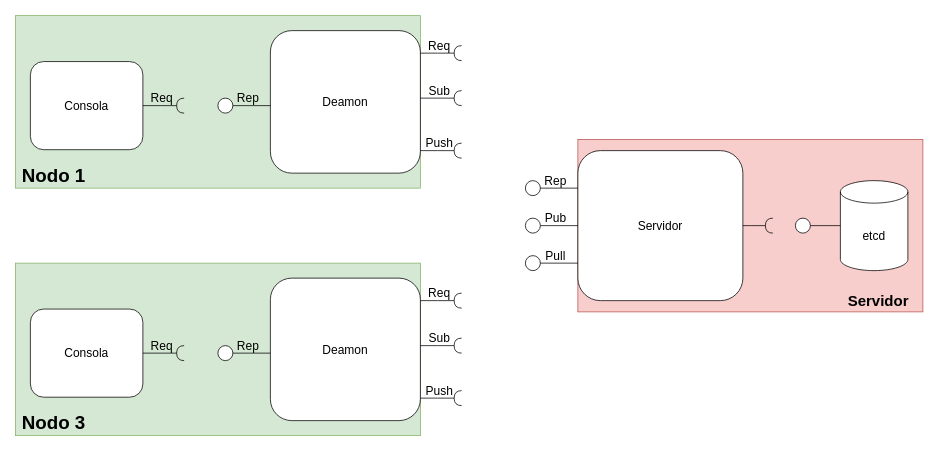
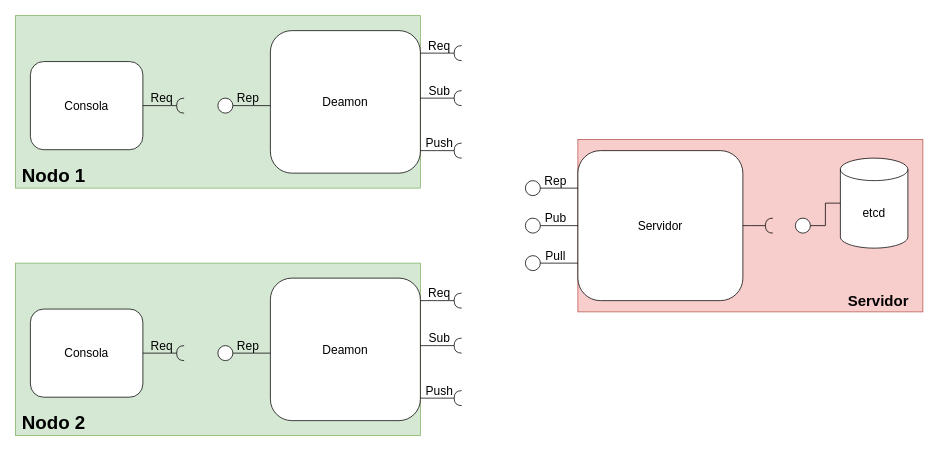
node "etcd": moved (874, 225) -> (874, 203)
node "Nodo 3": label "Nodo 3" -> "Nodo 2"
